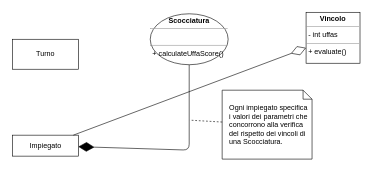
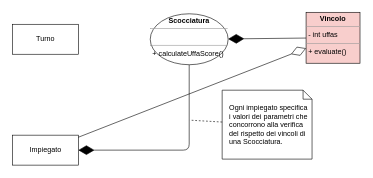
node "Vincolo - int uffas + evaluate()": fillcolor #ffffff -> #f8cecc
edge "Vincolo - int uffas + evaluate()" -> "Scocciatura + calculateUffaScore()": added
node "Turno": moved (45, 54) -> (45, 39)
node "Impiegato": size 66x21 -> 66x30
